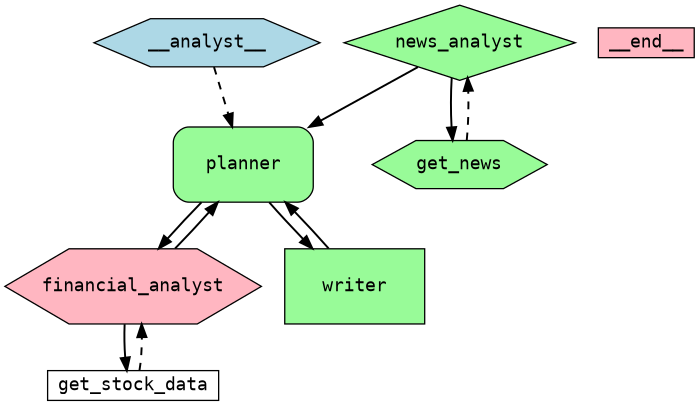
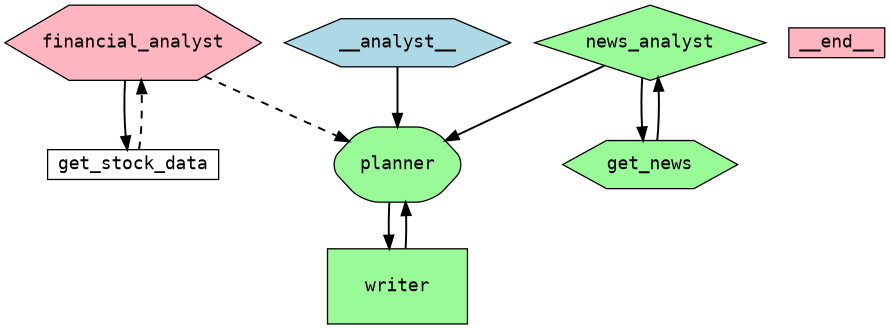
edge "__analyst__" -> "planner": style dashed -> bold
edge "get_news" -> "news_analyst": style dashed -> bold
node "planner": shape box -> hexagon
edge "planner" -> "financial_analyst": removed
edge "financial_analyst" -> "planner": style bold -> dashed
